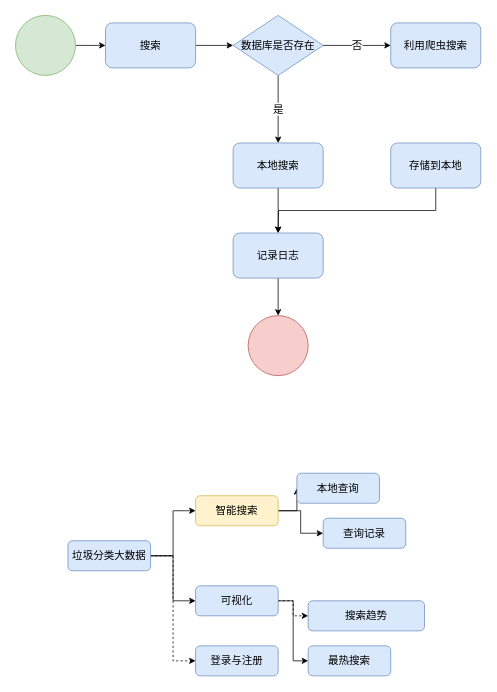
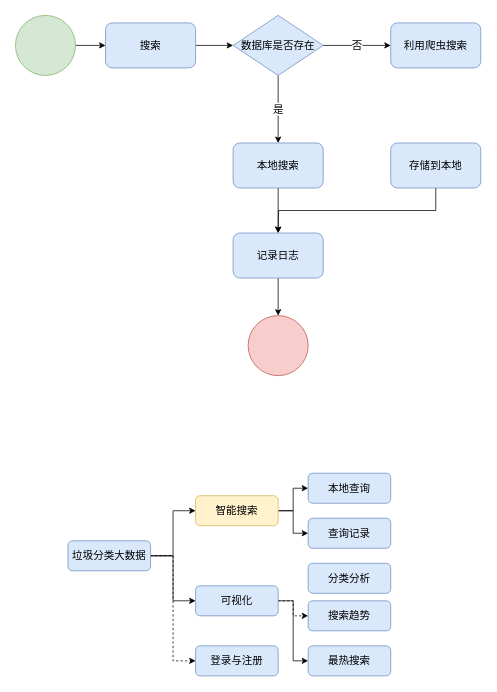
node "本地查询": moved (338, 488) -> (349, 488)
node "查询记录": moved (364, 533) -> (349, 533)
node "分类分析": added
node "搜索趋势": size 116x30 -> 83x30
